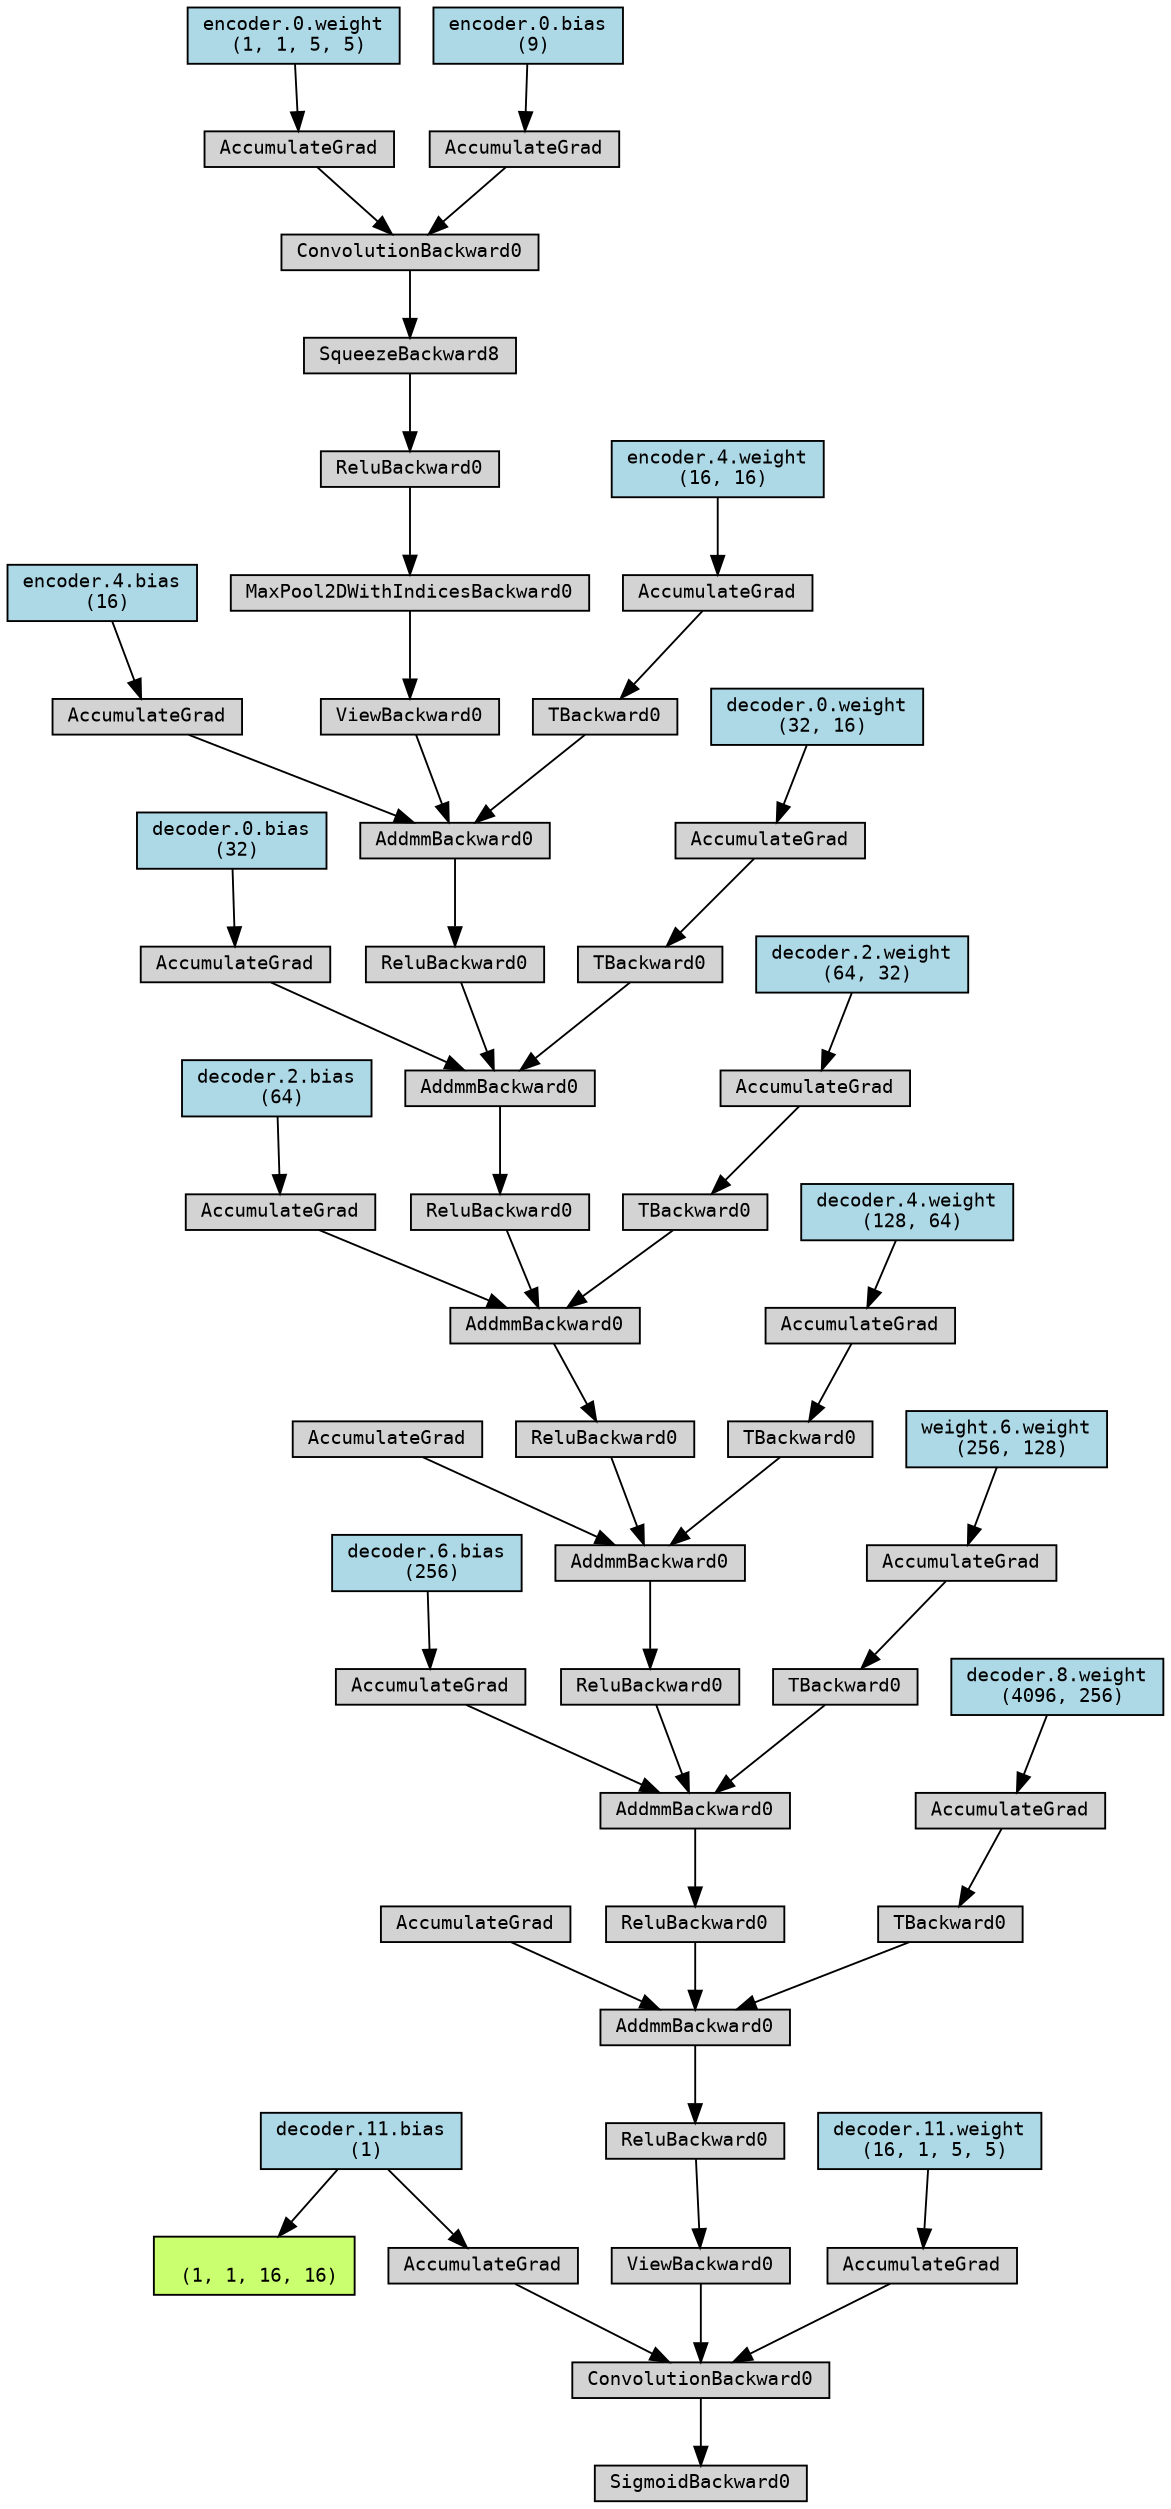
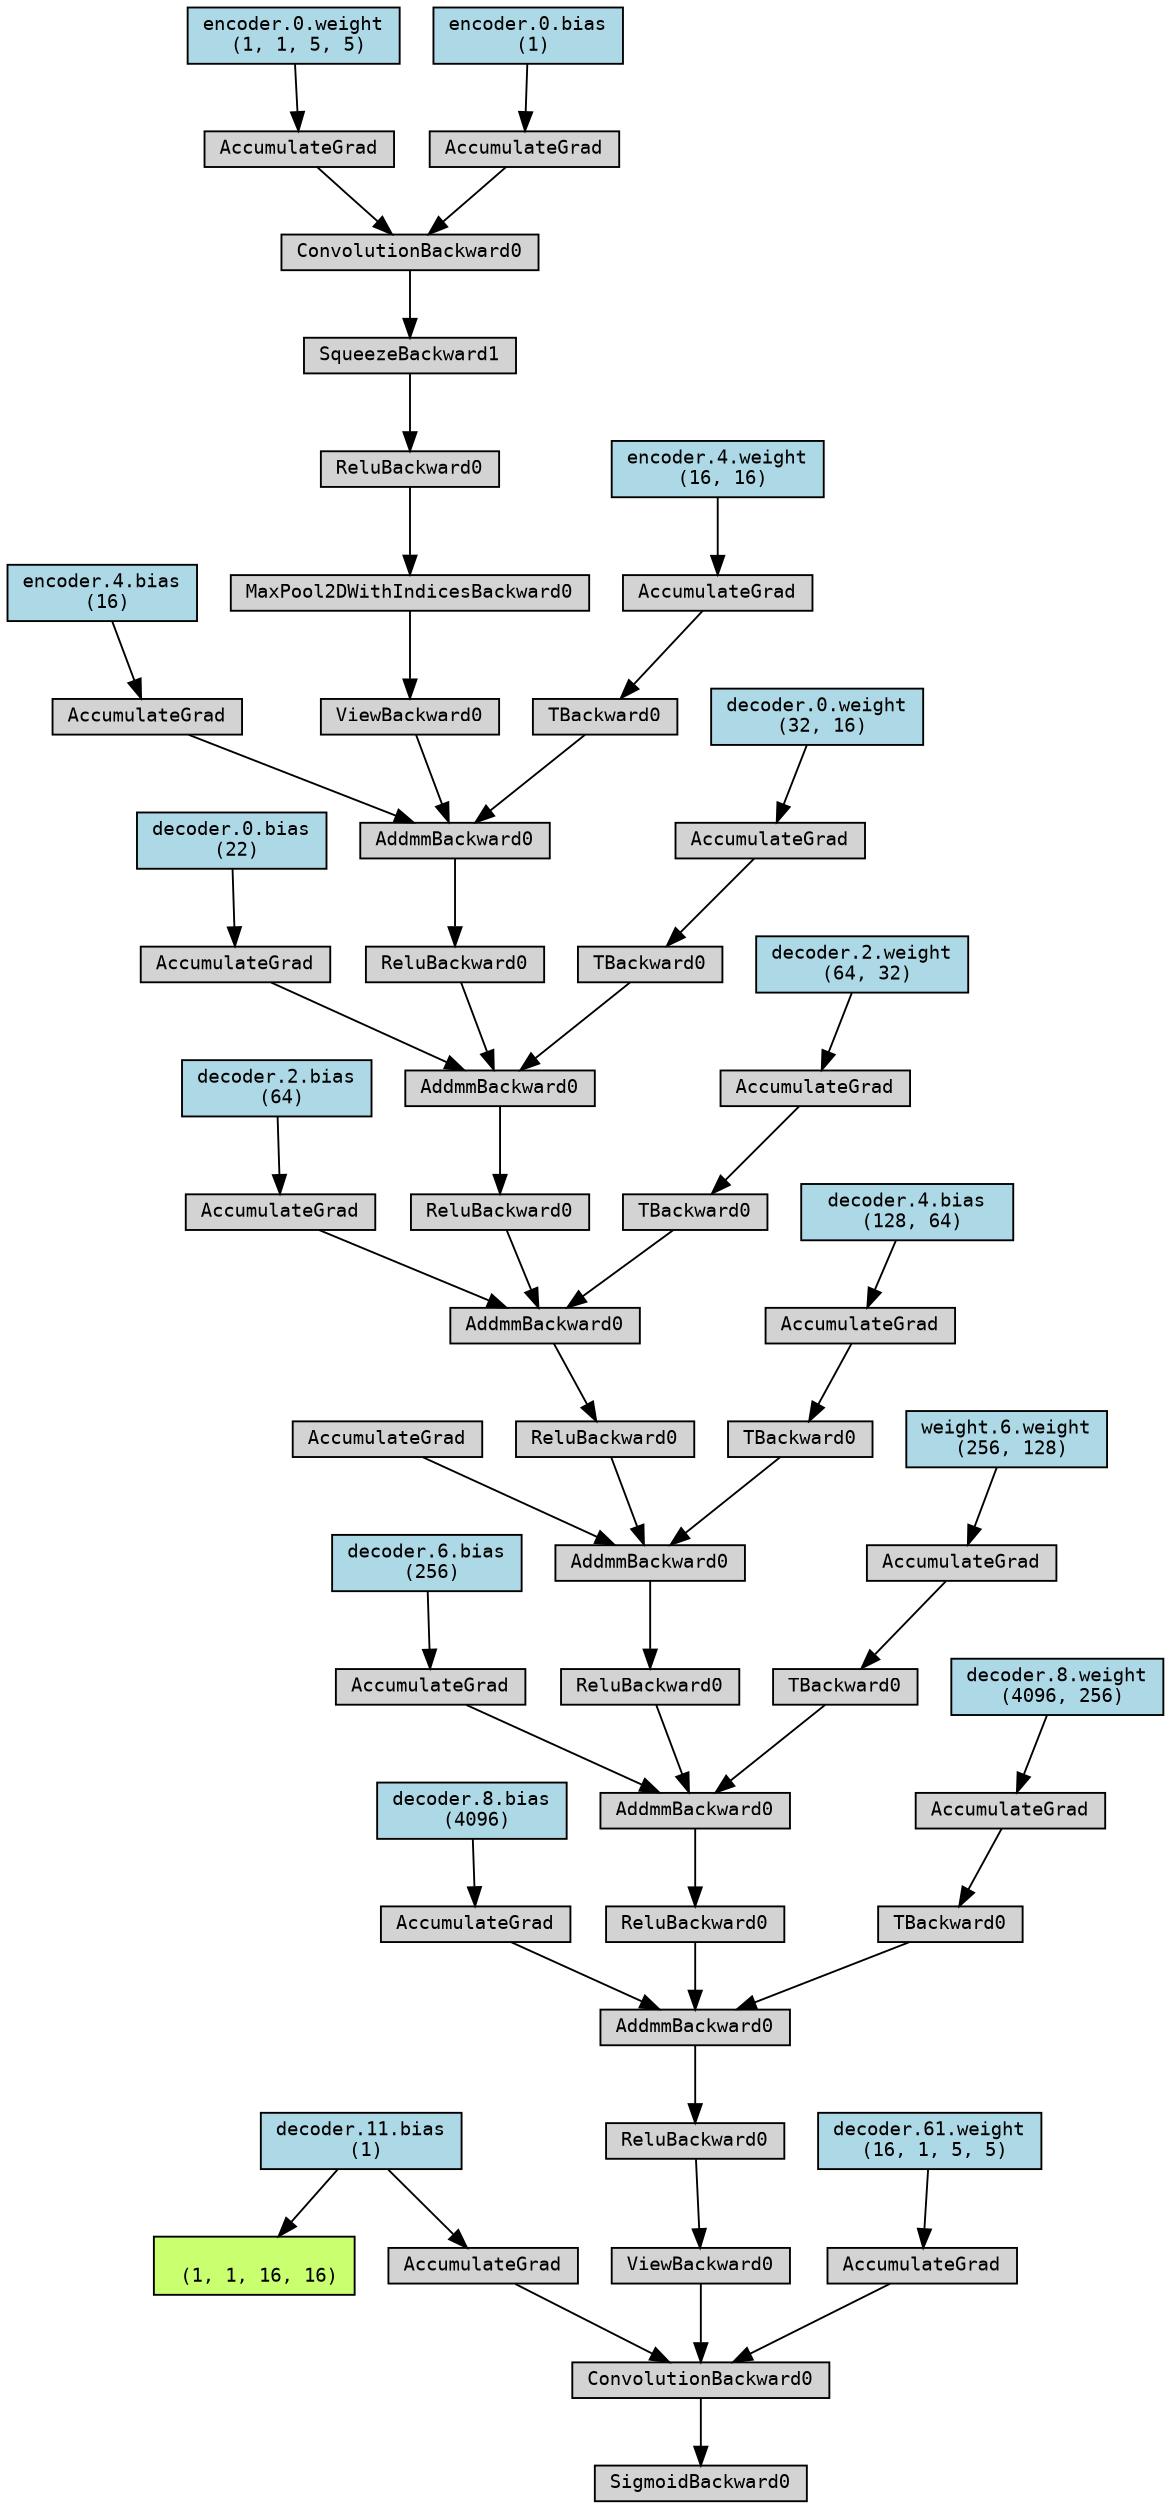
node "encoder.0.bias (9)": label "encoder.0.bias (9)" -> "encoder.0.bias (1)"
node "SqueezeBackward8": label "SqueezeBackward8" -> "SqueezeBackward1"
node "decoder.0.bias (32)": label "decoder.0.bias (32)" -> "decoder.0.bias (22)"
node "decoder.4.weight (128, 64)": label "decoder.4.weight (128, 64)" -> "decoder.4.bias (128, 64)"
node "decoder.8.bias (4096)": added
node "decoder.11.weight (16, 1, 5, 5)": label "decoder.11.weight (16, 1, 5, 5)" -> "decoder.61.weight (16, 1, 5, 5)"
